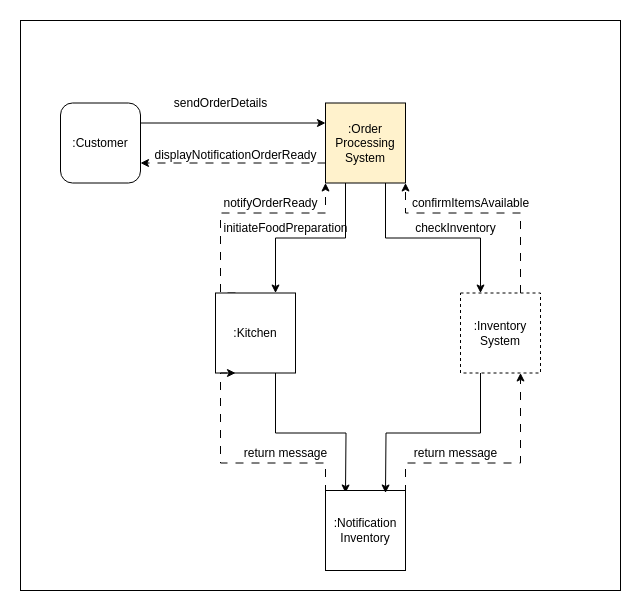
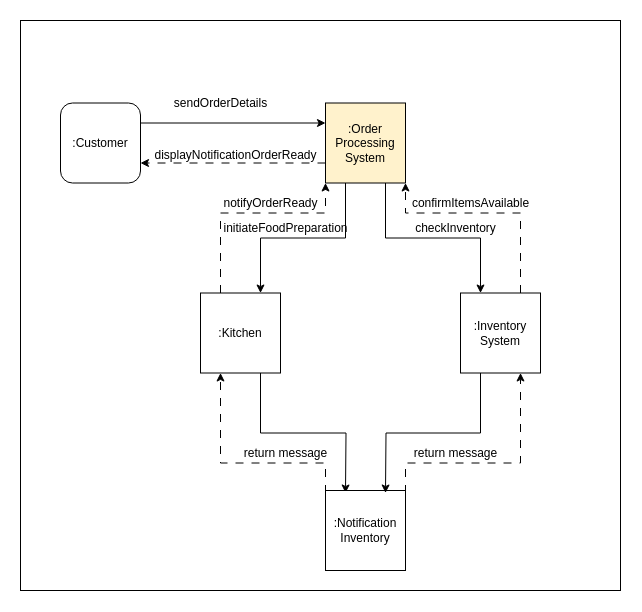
node ":Kitchen": moved (256, 333) -> (241, 333)
node ":Inventory System": style dashed -> solid
